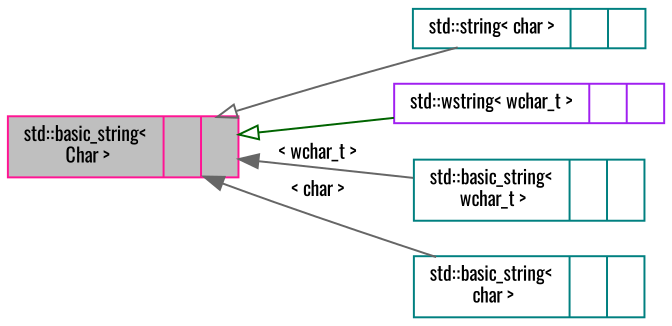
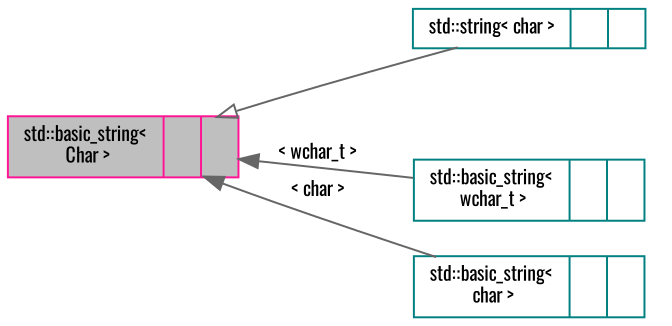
node "std::wstring< wchar_t >": removed
